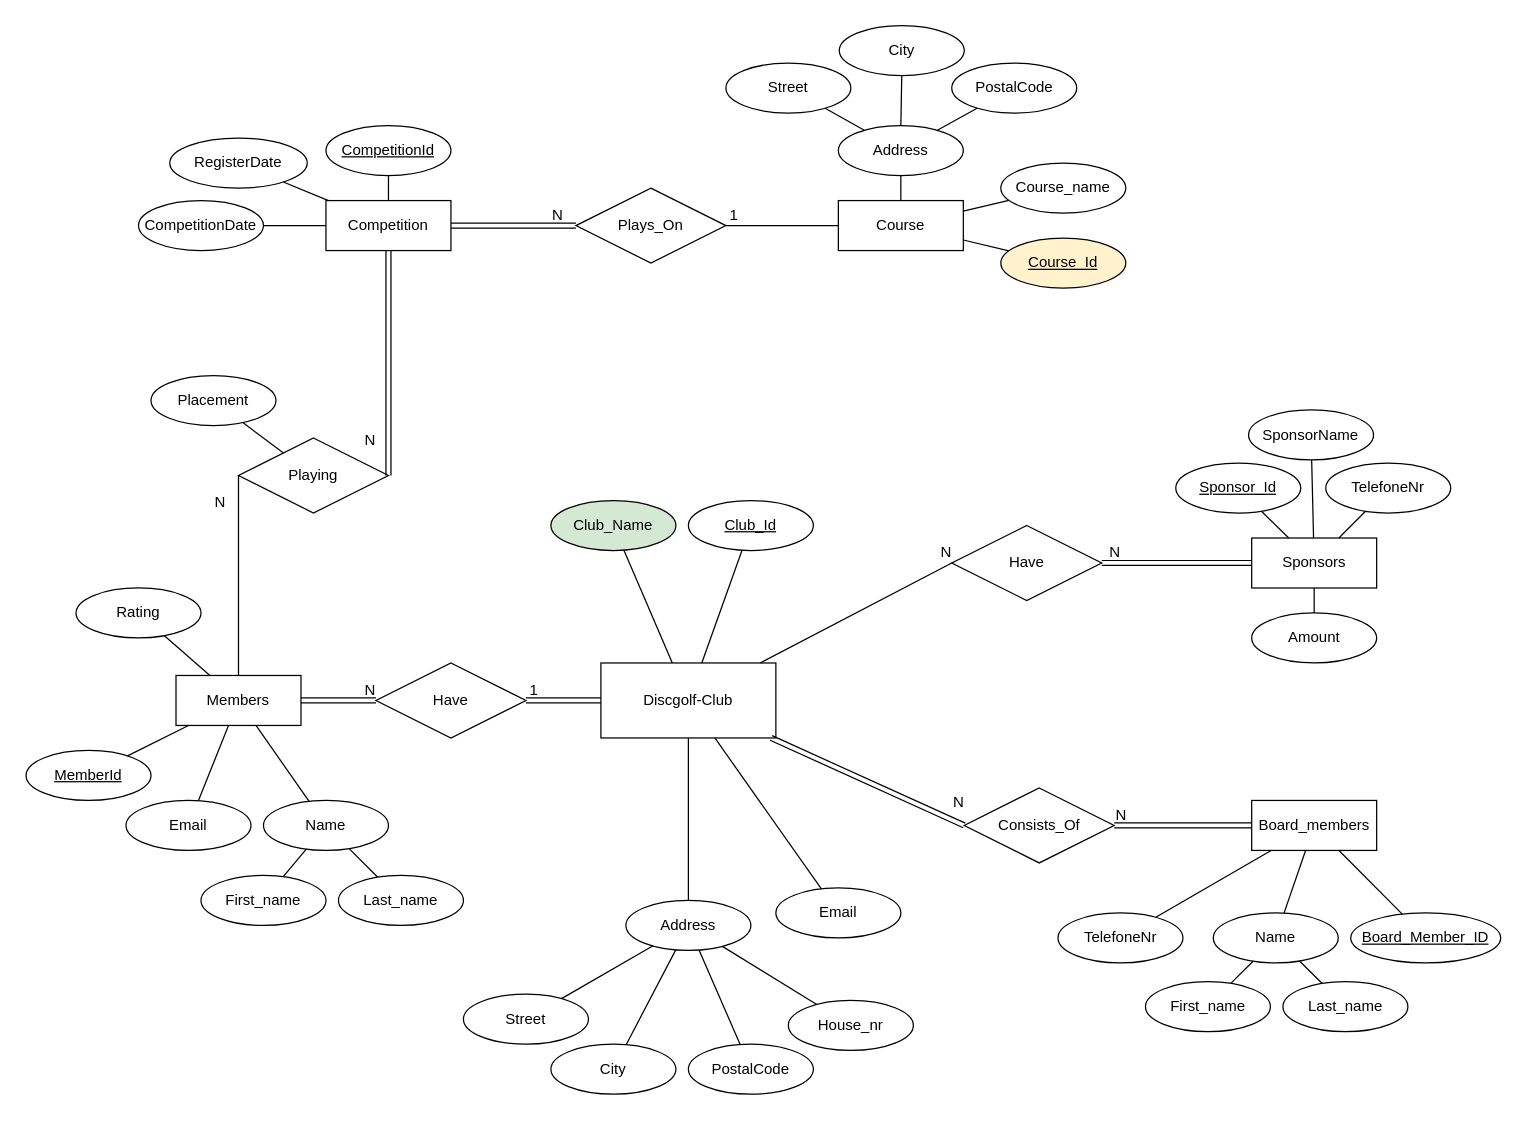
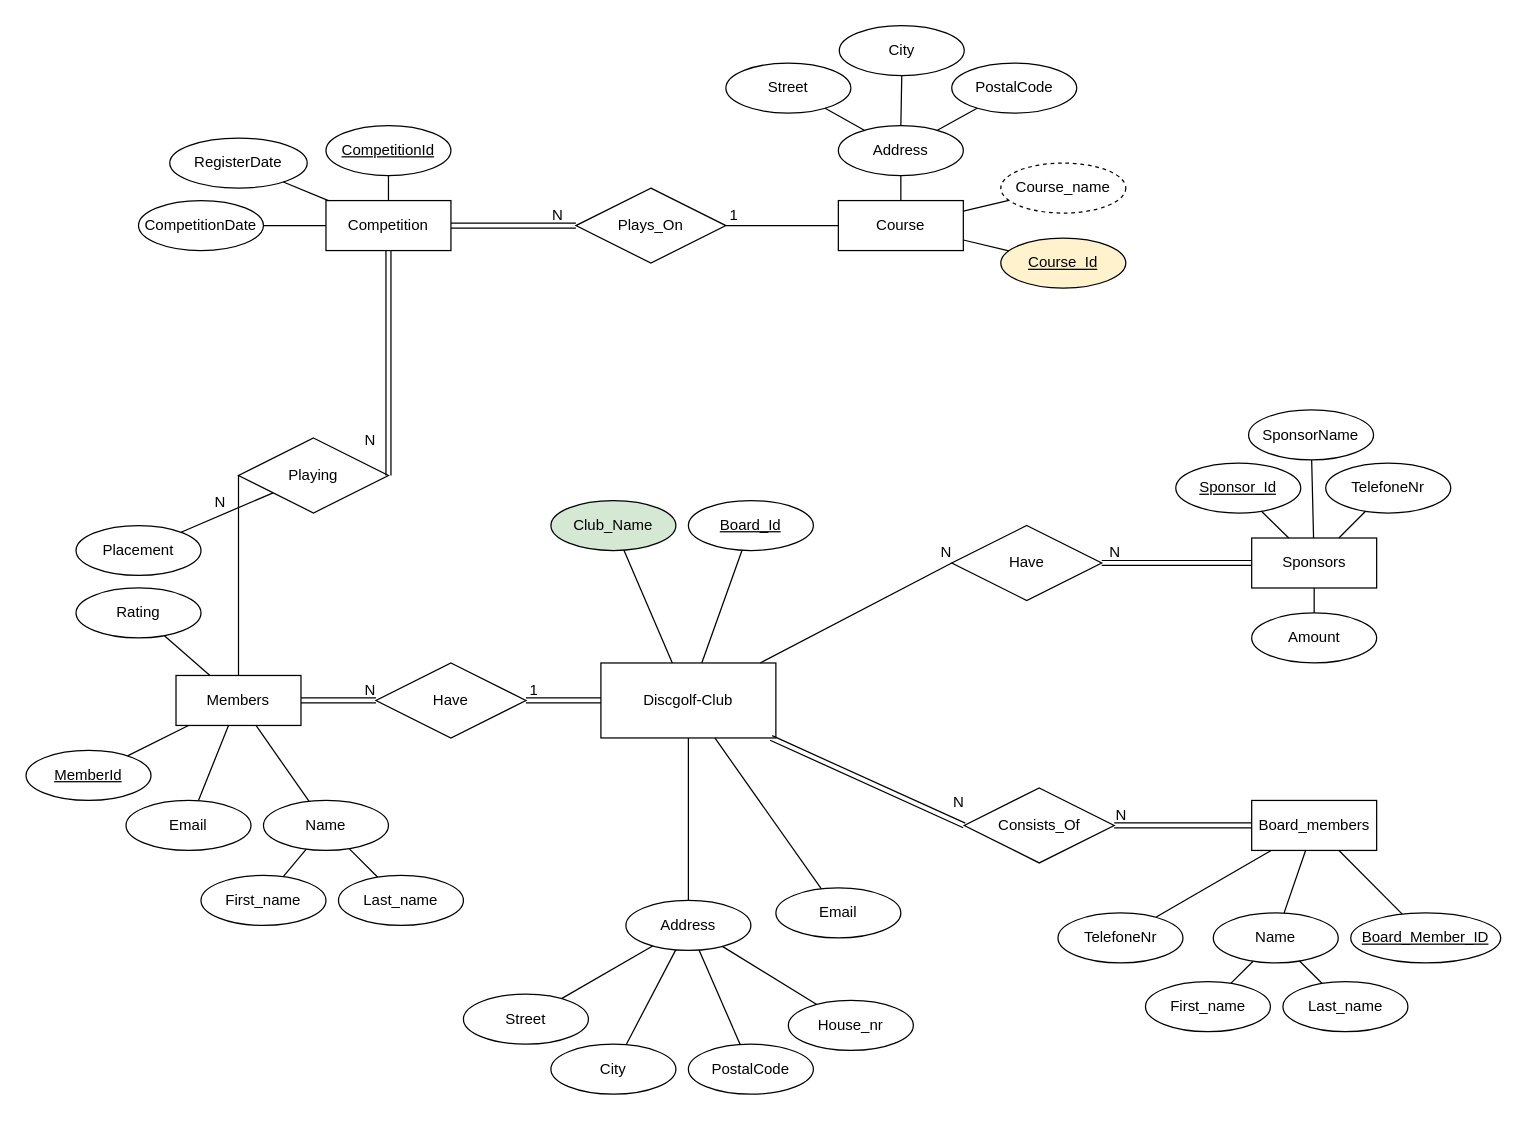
node "Course_name": style solid -> dashed
node "Placement": moved (213, 401) -> (138, 551)
node "Club_Id": label "Club_Id" -> "Board_Id"
